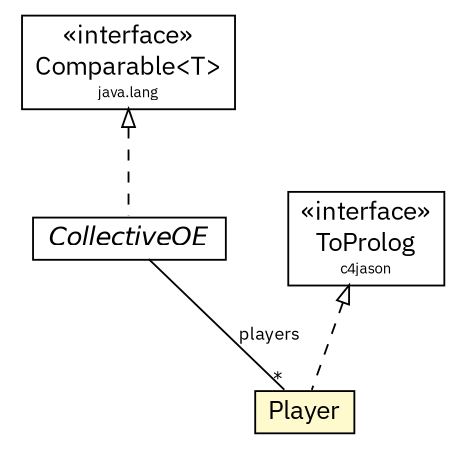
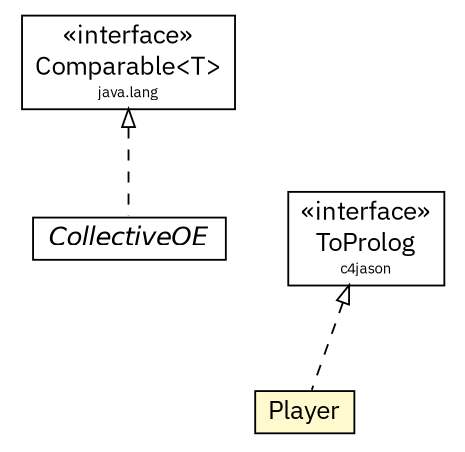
edge "CollectiveOE" -- "Player": removed, label "players"
